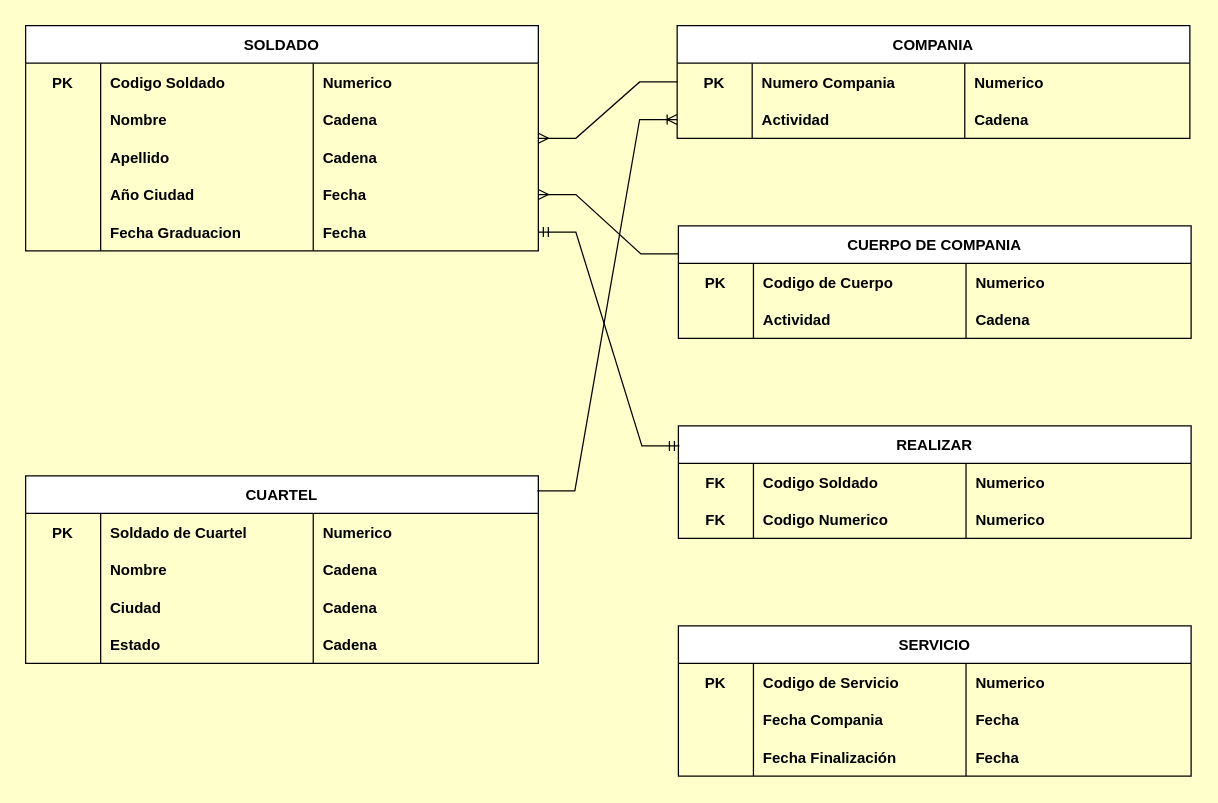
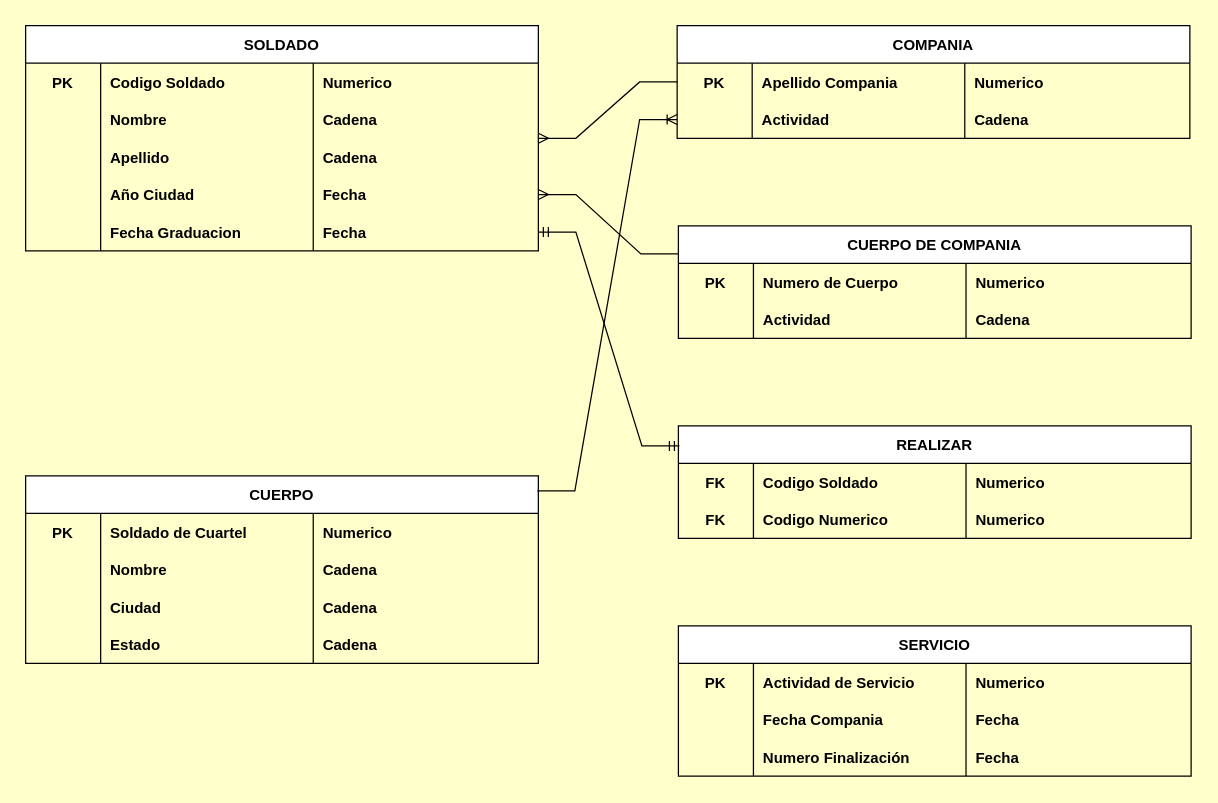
node "Numero Compania": label "Numero Compania" -> "Apellido Compania"
node "Codigo de Cuerpo": label "Codigo de Cuerpo" -> "Numero de Cuerpo"
node "CUARTEL": label "CUARTEL" -> "CUERPO"
node "Codigo de Servicio": label "Codigo de Servicio" -> "Actividad de Servicio"
node "Fecha Finalización": label "Fecha Finalización" -> "Numero Finalización"
